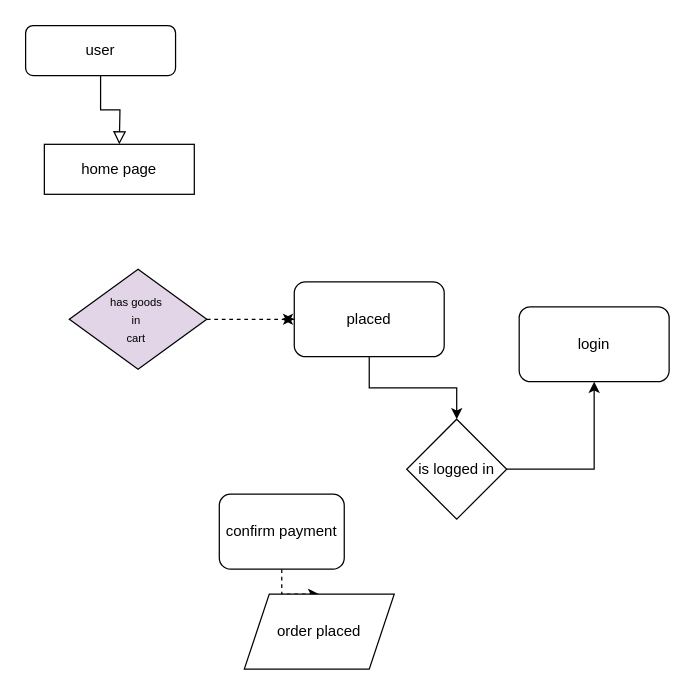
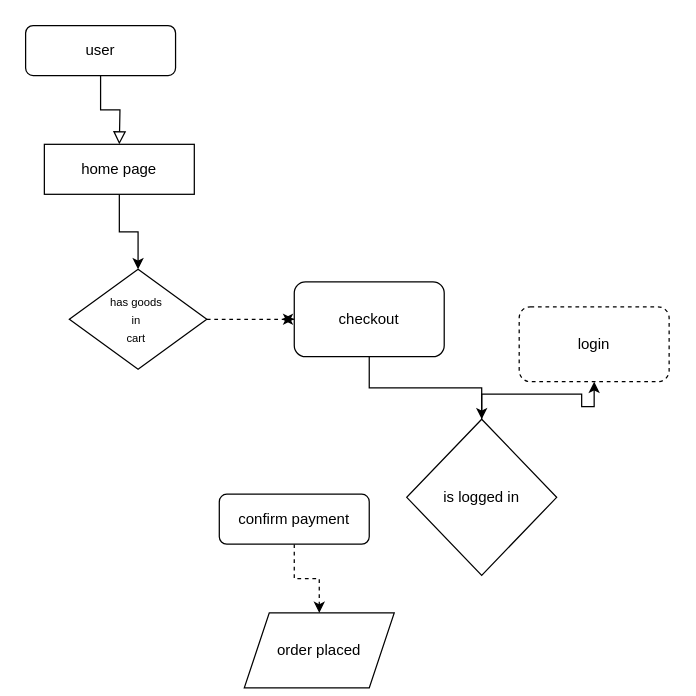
edge "home page" -> "has goods in cart": added
node "has goods in cart": fillcolor #e1d5e7 -> #ffffff
node "placed": label "placed" -> "checkout"
node "login": style solid -> dashed
node "is logged in": size 100x100 -> 150x156
node "confirm payment": size 125x75 -> 150x50
node "order placed": moved (319, 632) -> (319, 651)
